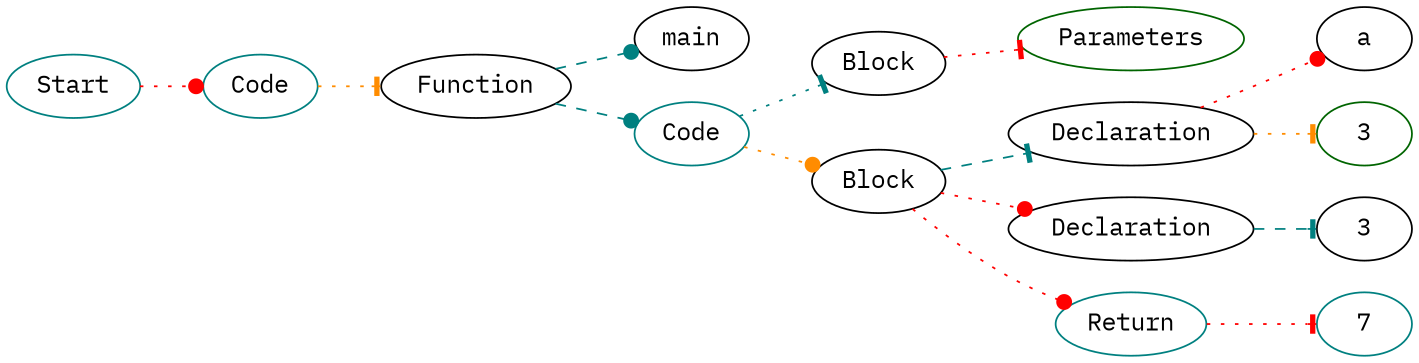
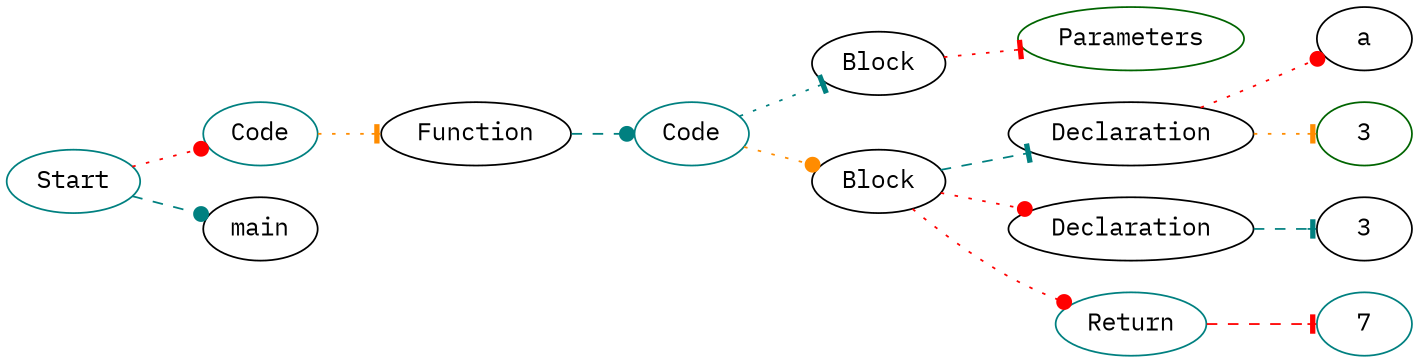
edge "Function" -> "main": now "Start" -> "main"
edge "Return" -> "7": style dotted -> dashed
